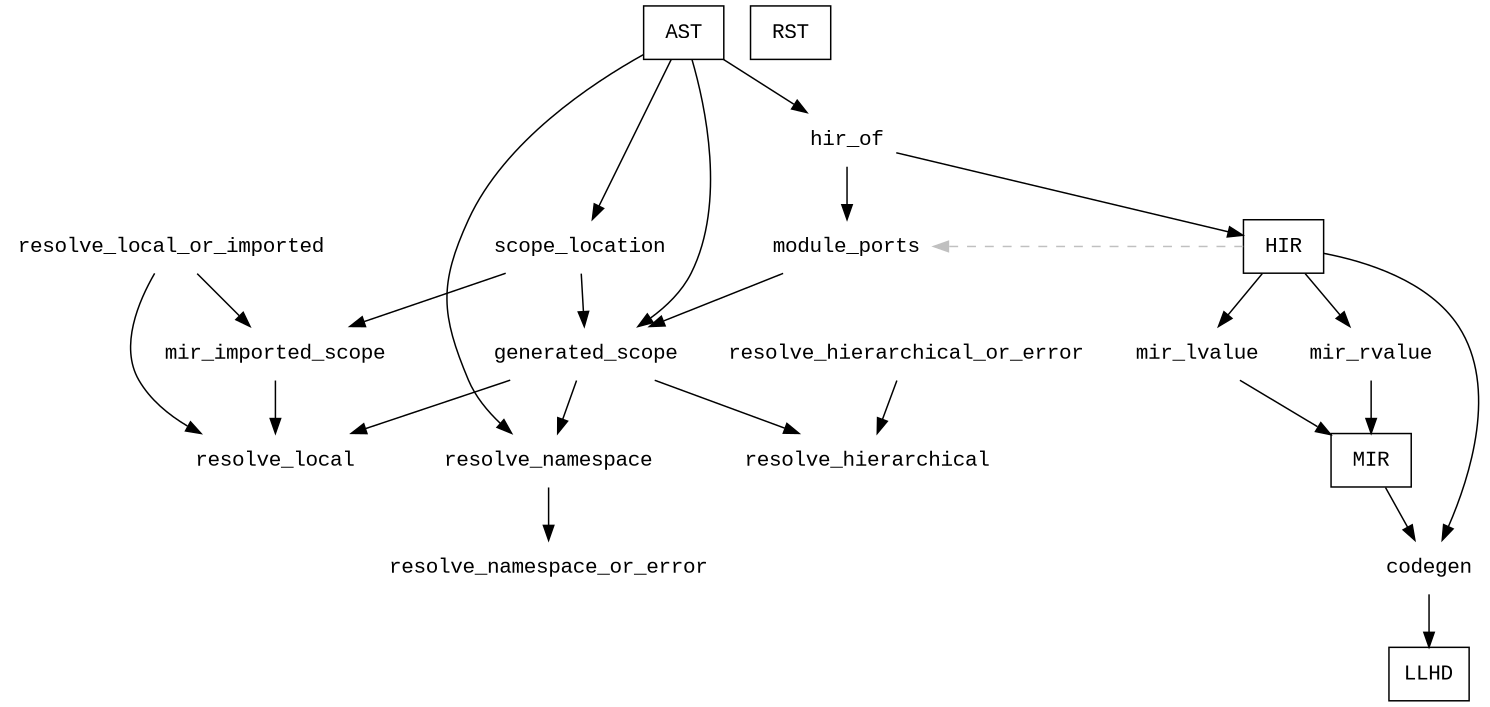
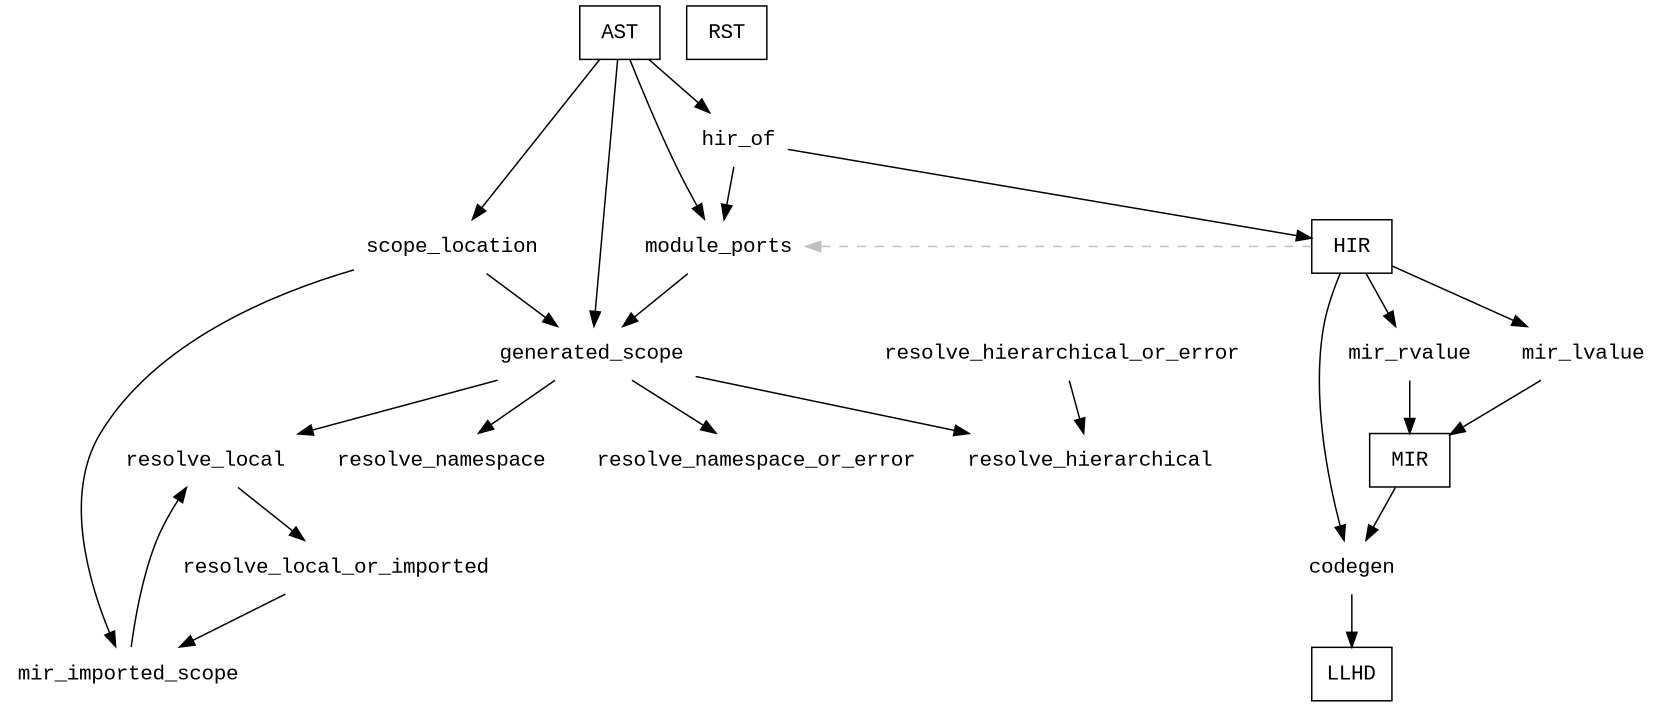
edge "AST" -> "resolve_namespace": now "AST" -> "module_ports"
edge "resolve_local_or_imported" -> "resolve_local": reversed
edge "resolve_namespace" -> "resolve_namespace_or_error": now "generated_scope" -> "resolve_namespace_or_error"
